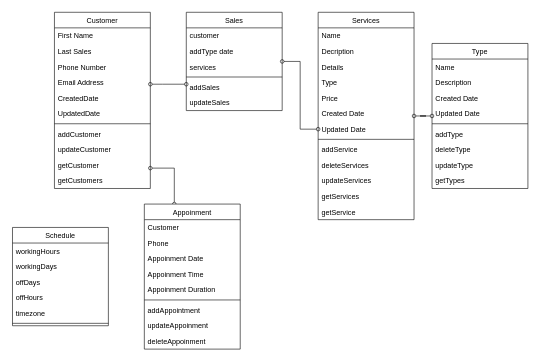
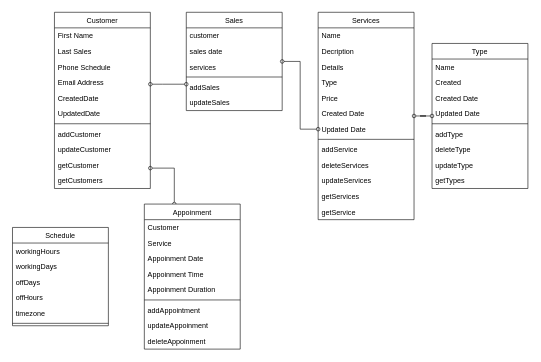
node "addType date": label "addType date" -> "sales date"
node "Phone Number": label "Phone Number" -> "Phone Schedule"
node "Description": label "Description" -> "Created"
node "Phone": label "Phone" -> "Service"
